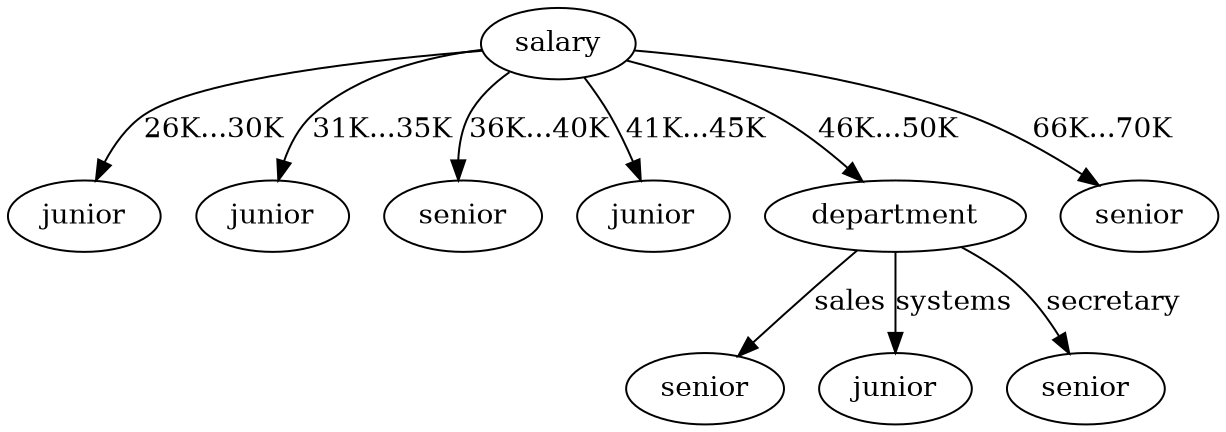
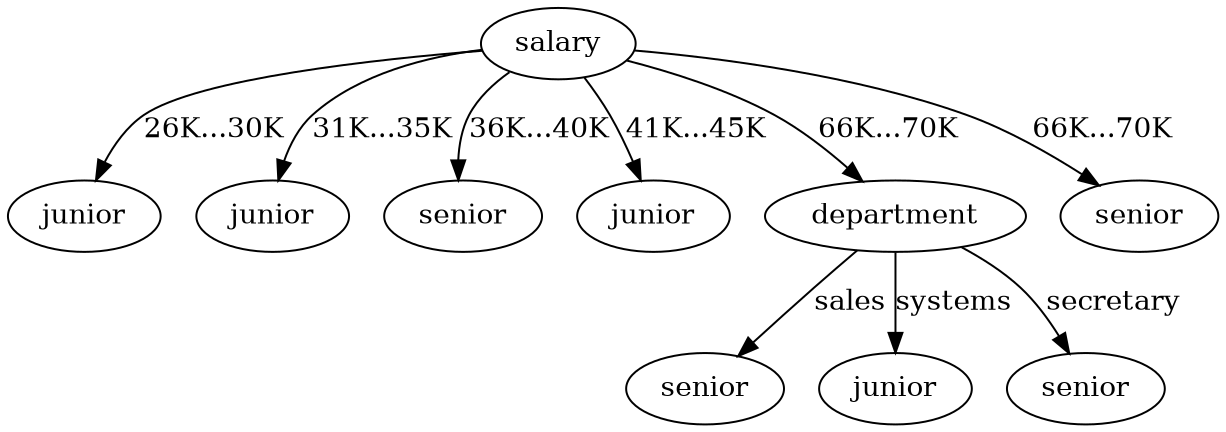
edge "salary" -> "department": label "46K...50K" -> "66K...70K"
